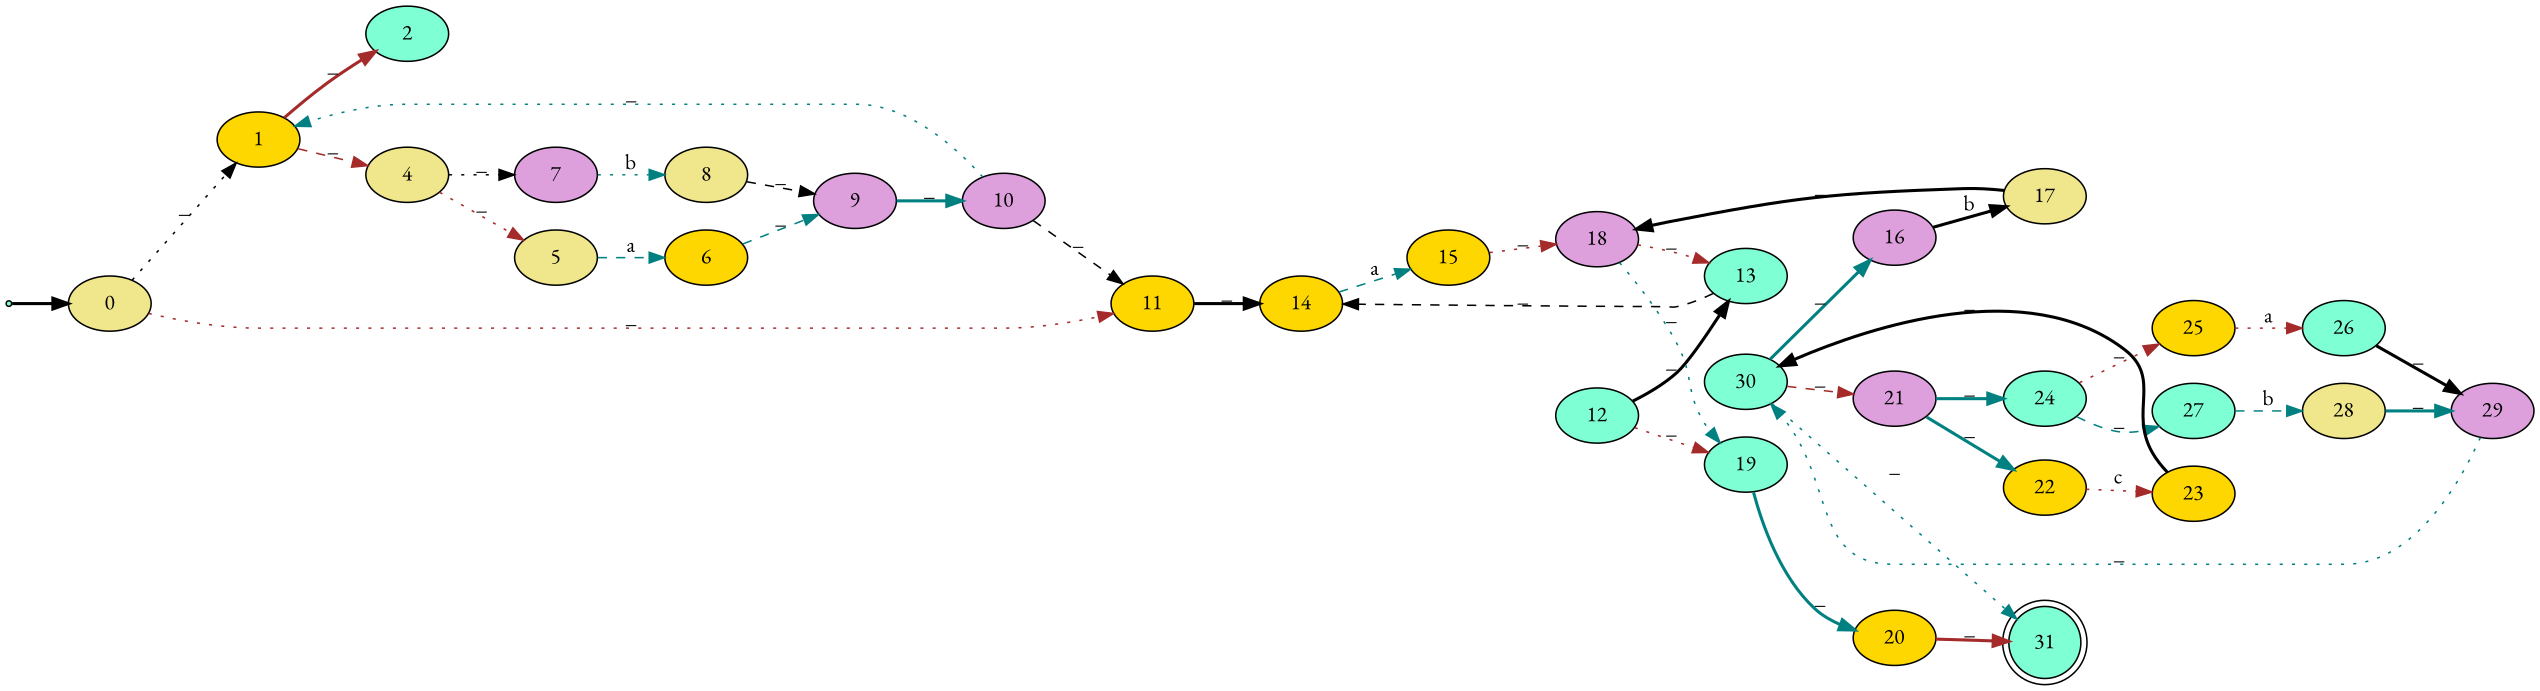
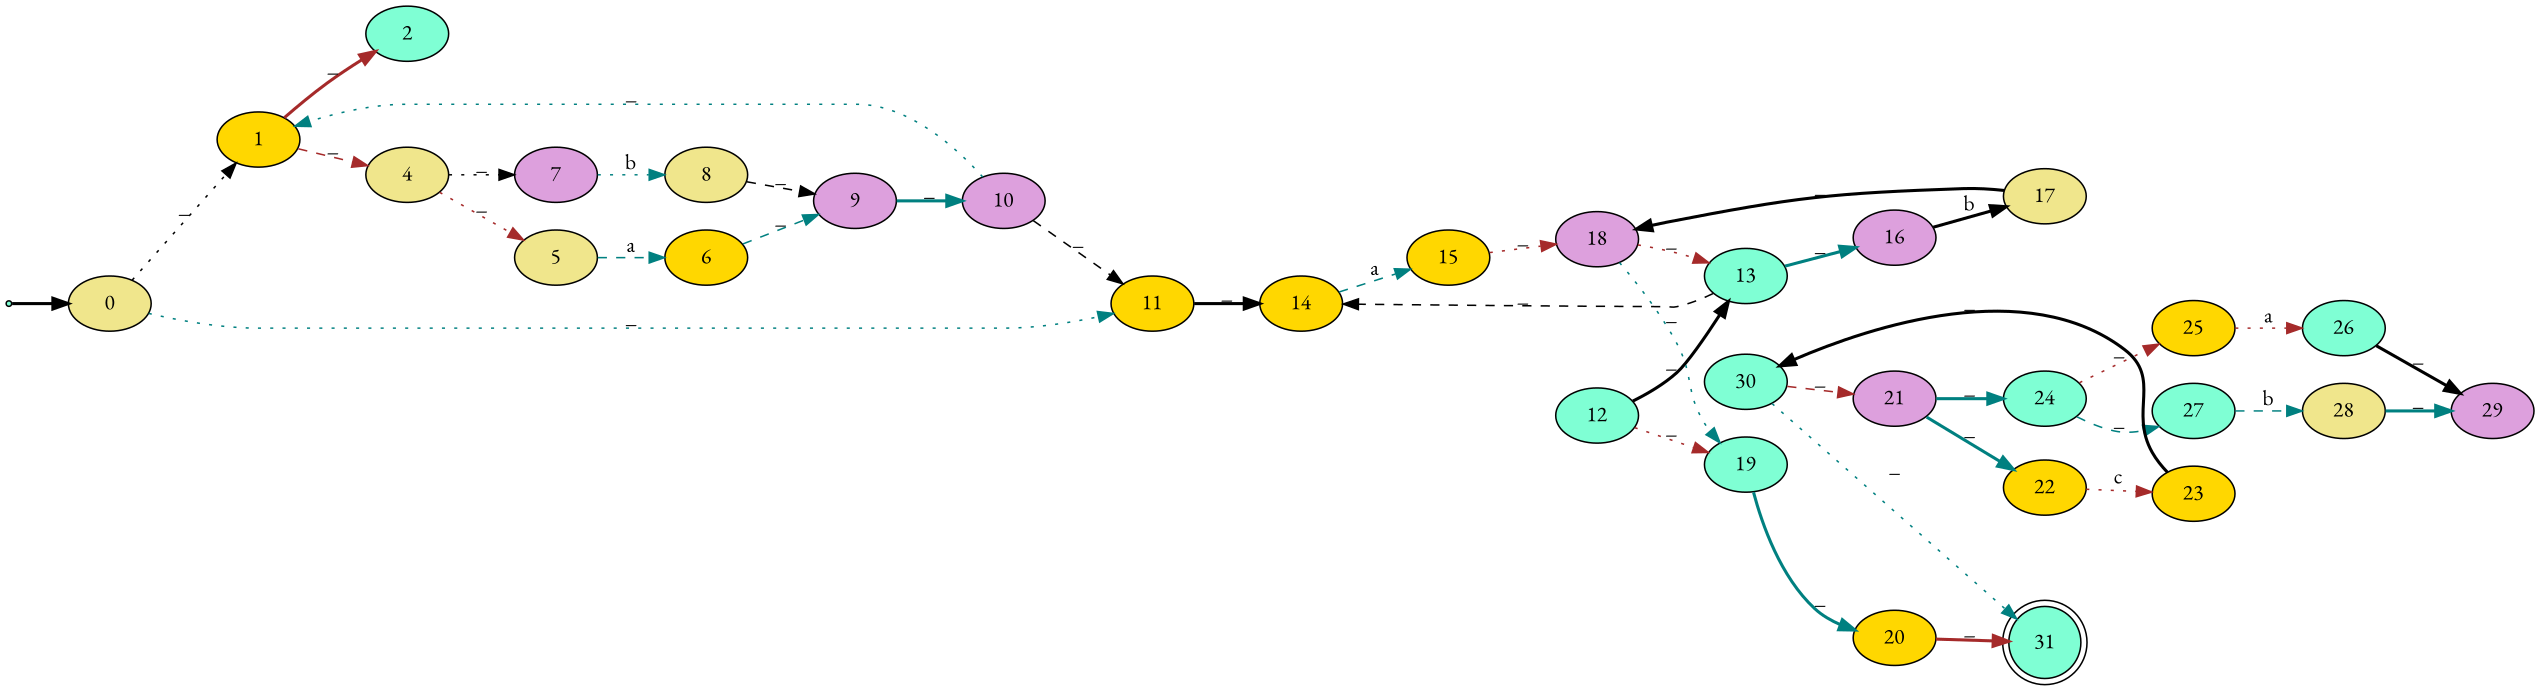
edge "30" -> "16": now "13" -> "16"
edge "0" -> "11": color brown -> teal
edge "29" -> "30": removed, label "_"
